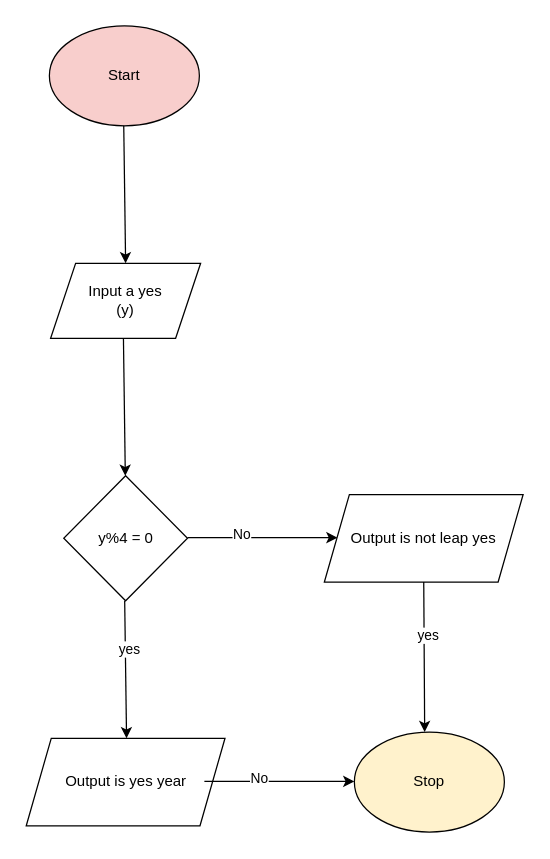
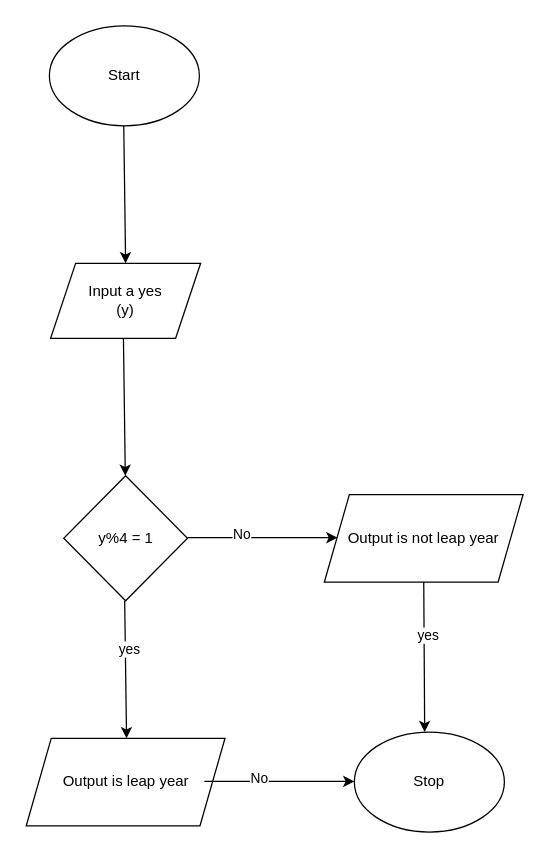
node "Start": fillcolor #f8cecc -> #ffffff
node "y%4 = 0": label "y%4 = 0" -> "y%4 = 1"
node "Output is not leap yes": label "Output is not leap yes" -> "Output is not leap year"
node "Output is yes year": label "Output is yes year" -> "Output is leap year"
node "Stop": fillcolor #fff2cc -> #ffffff
